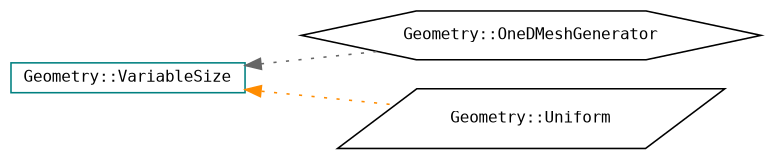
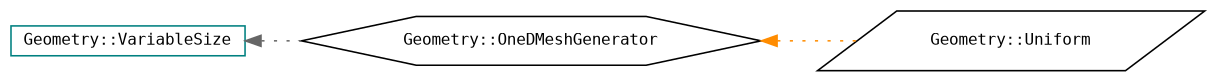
edge "Geometry::Uniform" -> "Geometry::VariableSize": now "Geometry::Uniform" -> "Geometry::OneDMeshGenerator"
